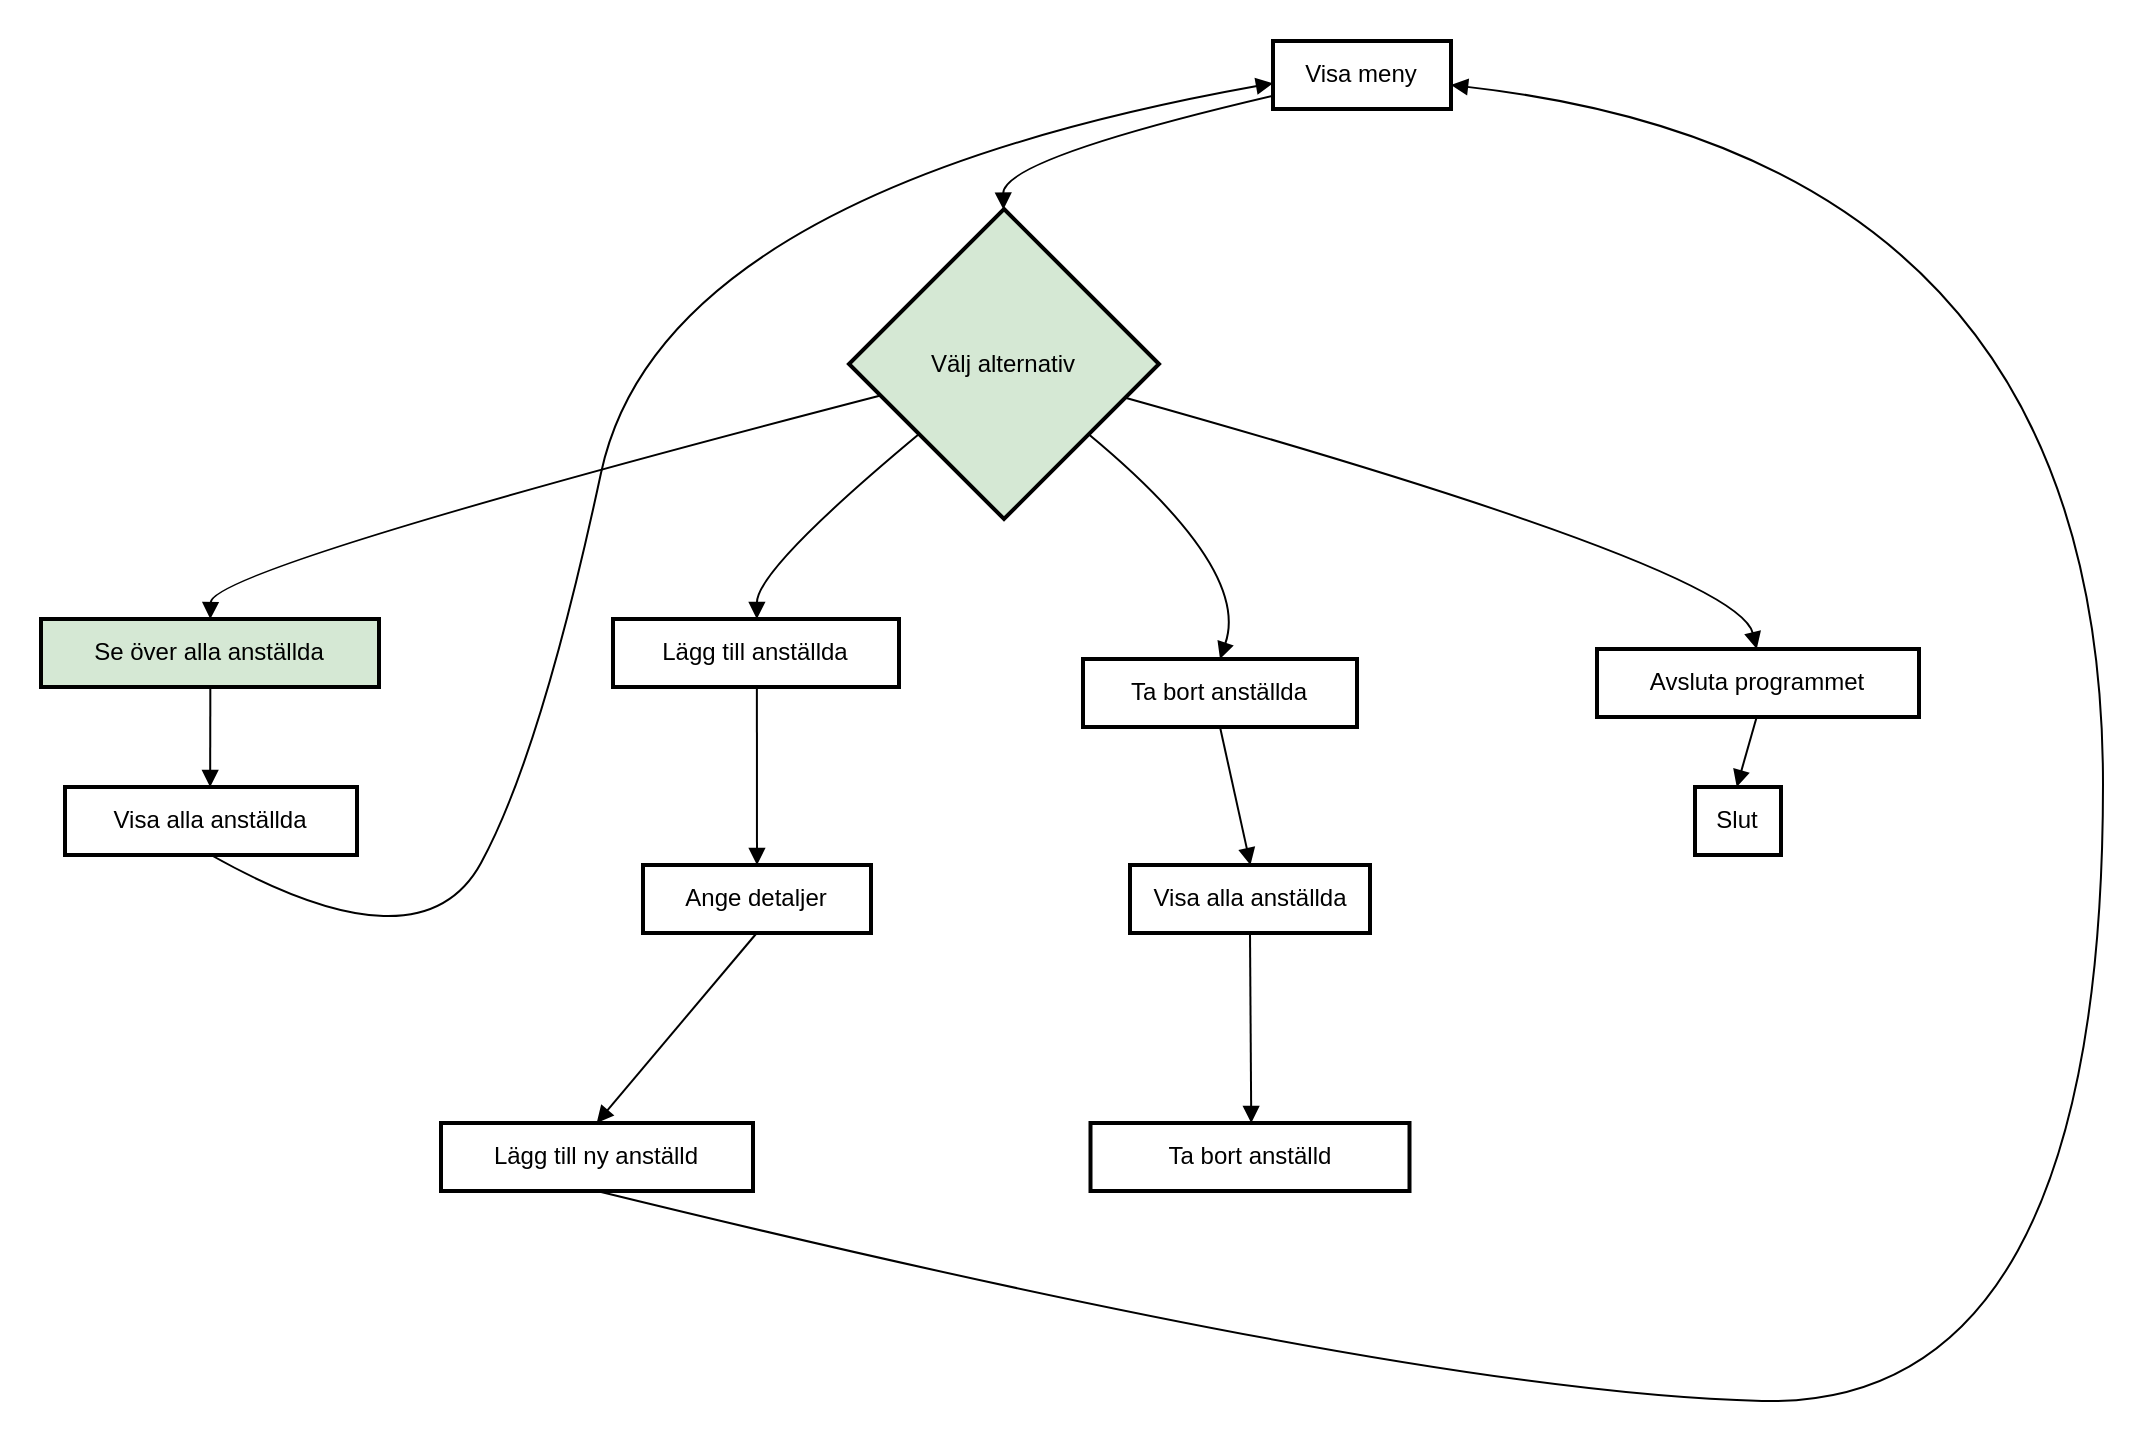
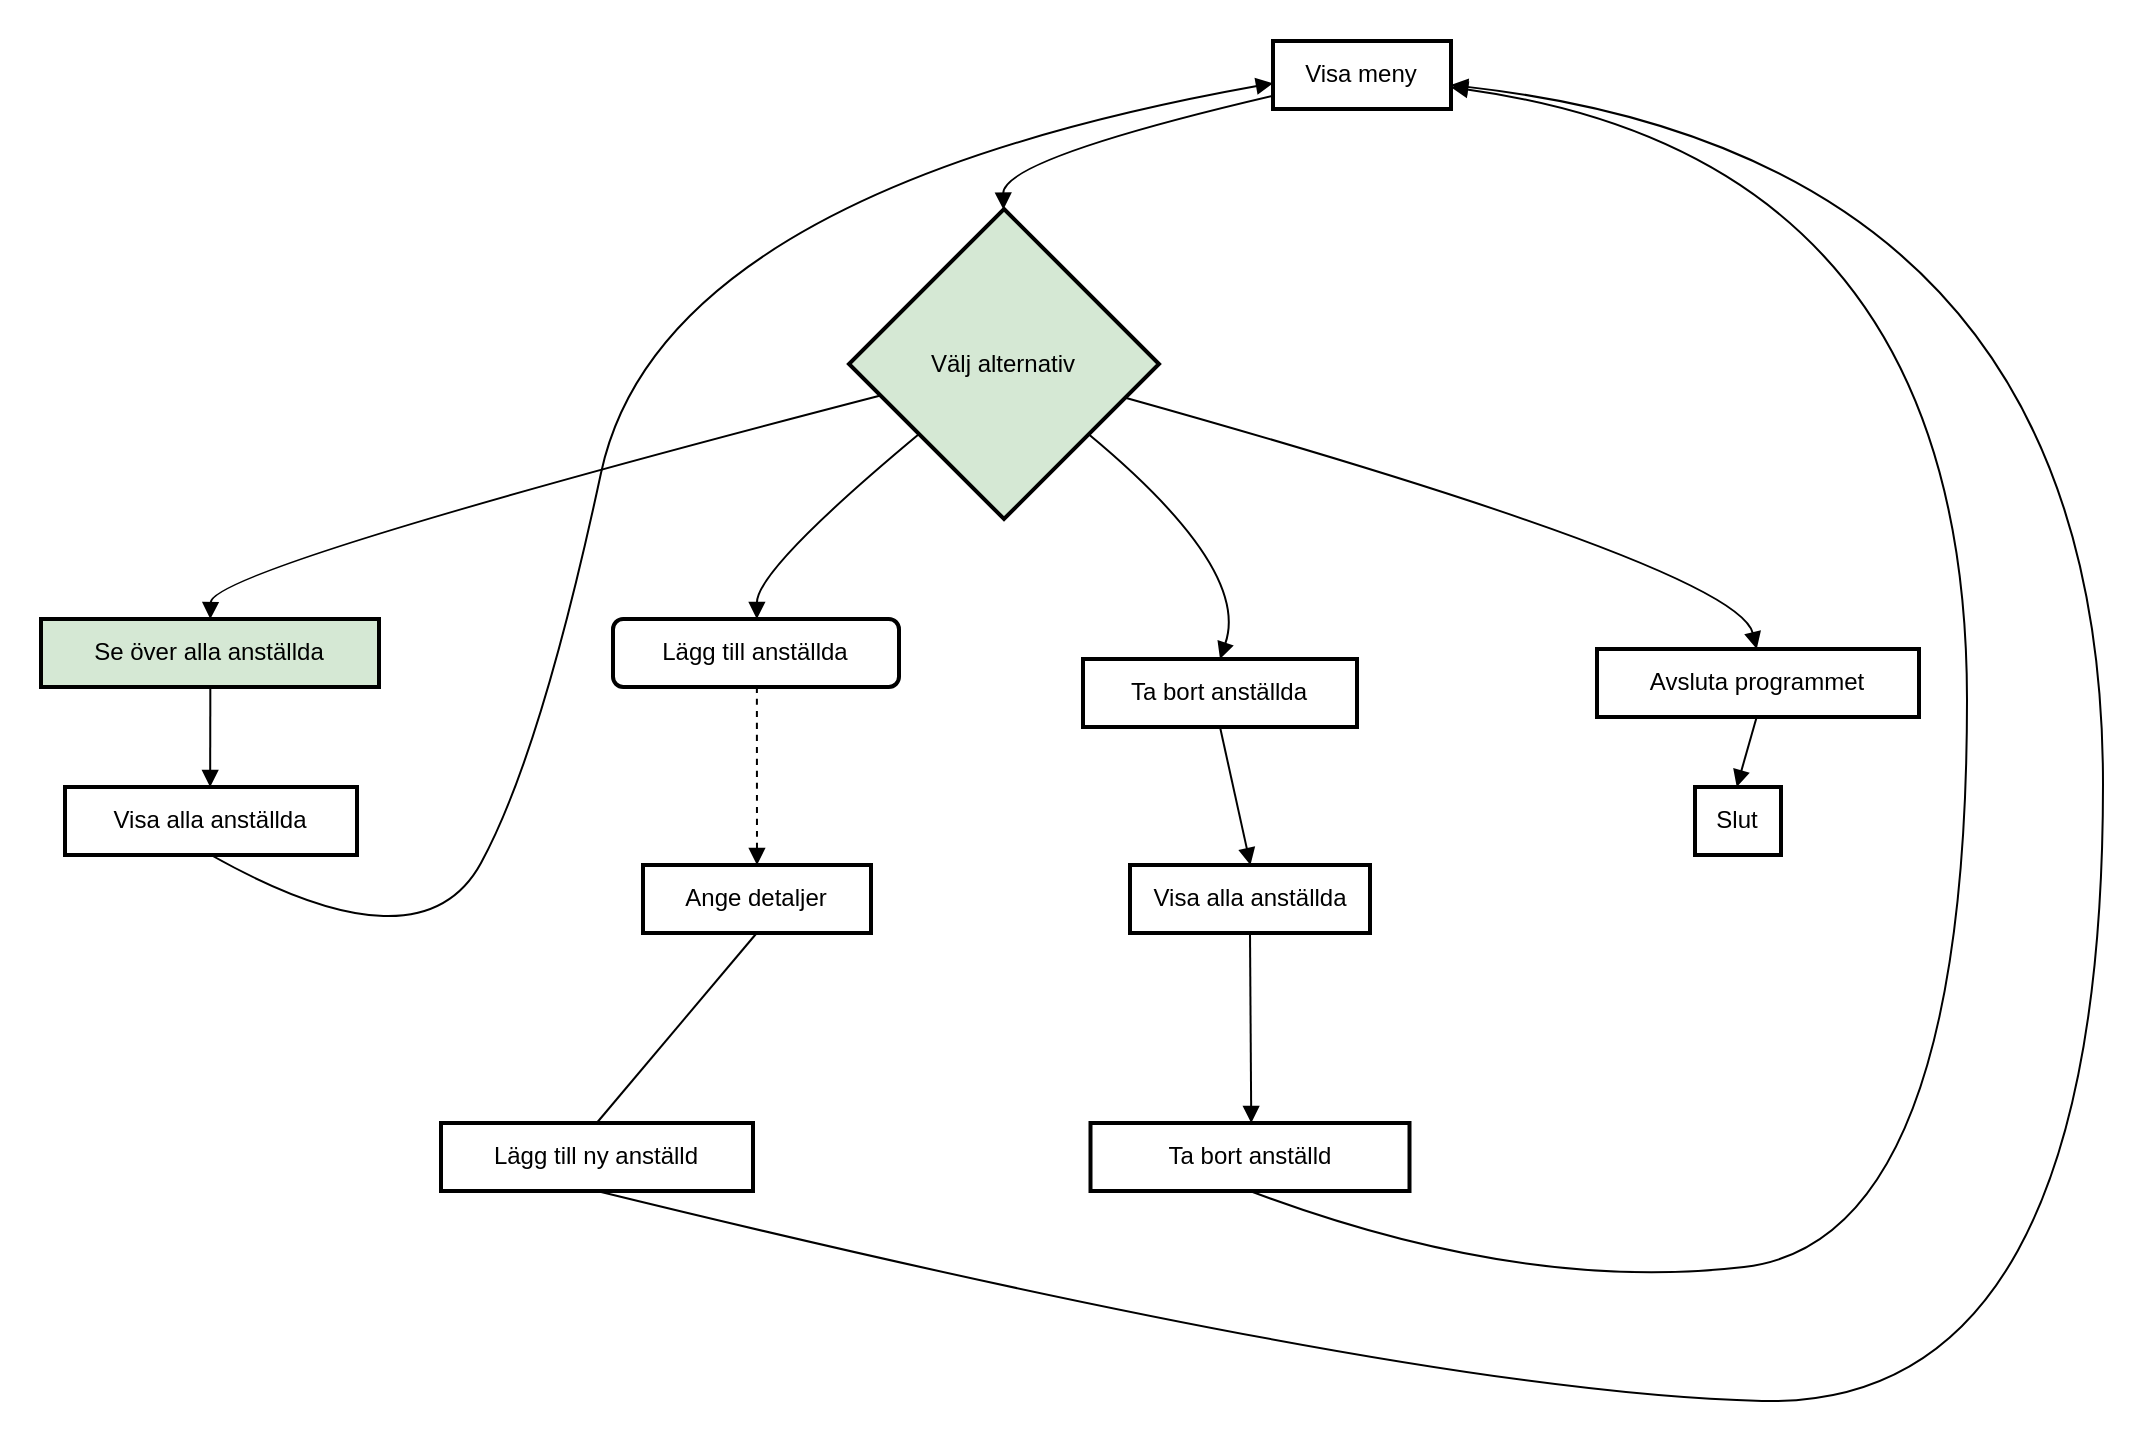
node "Lägg till anställda": shape rectangle -> rounded rectangle
edge "Lägg till anställda" -> "Ange detaljer": style solid -> dashed
edge "Ta bort anställd" -> "Visa meny": added
edge "Ange detaljer" -> "Lägg till ny anställd": arrowhead block -> none
